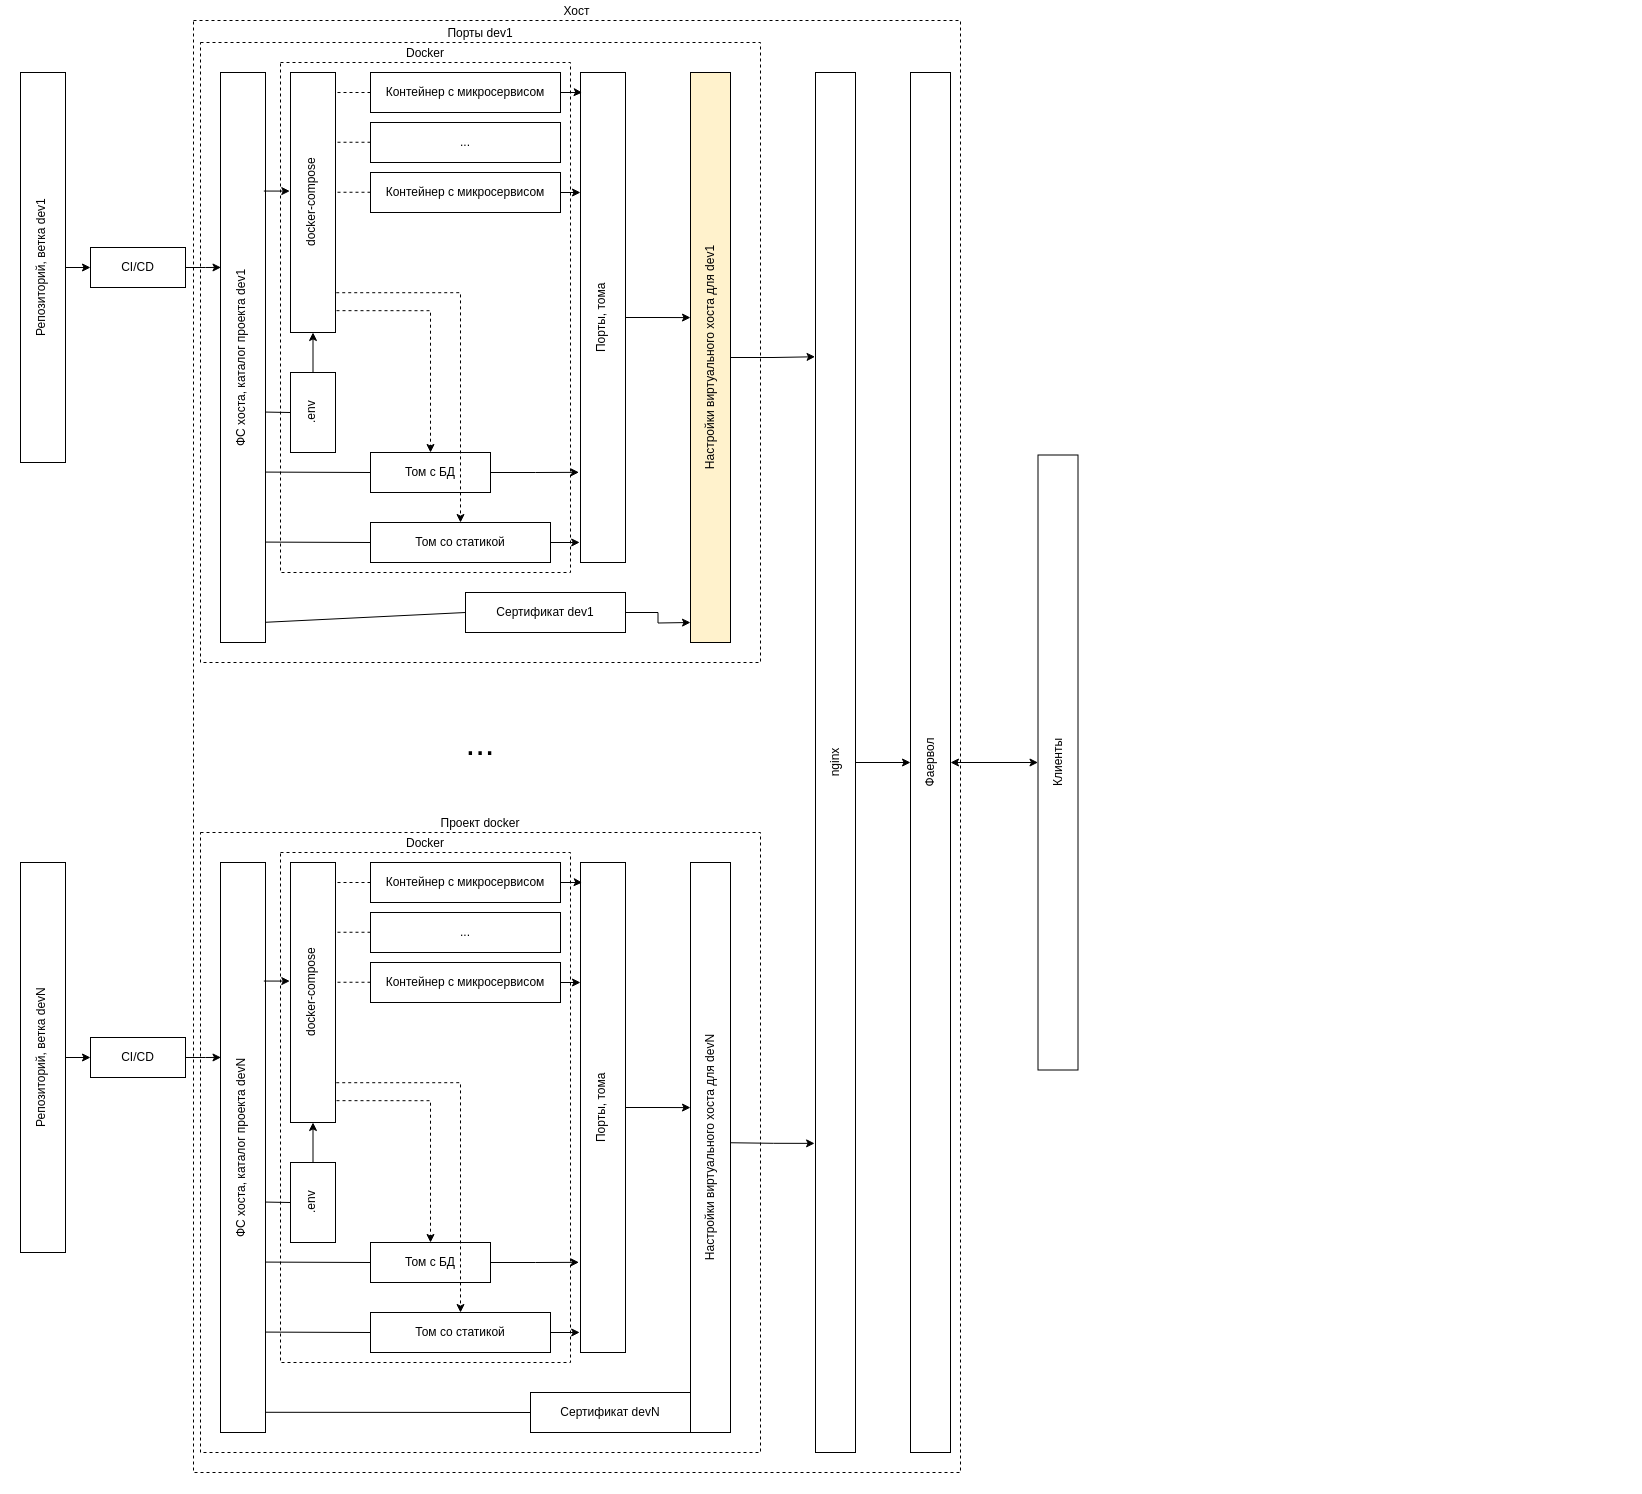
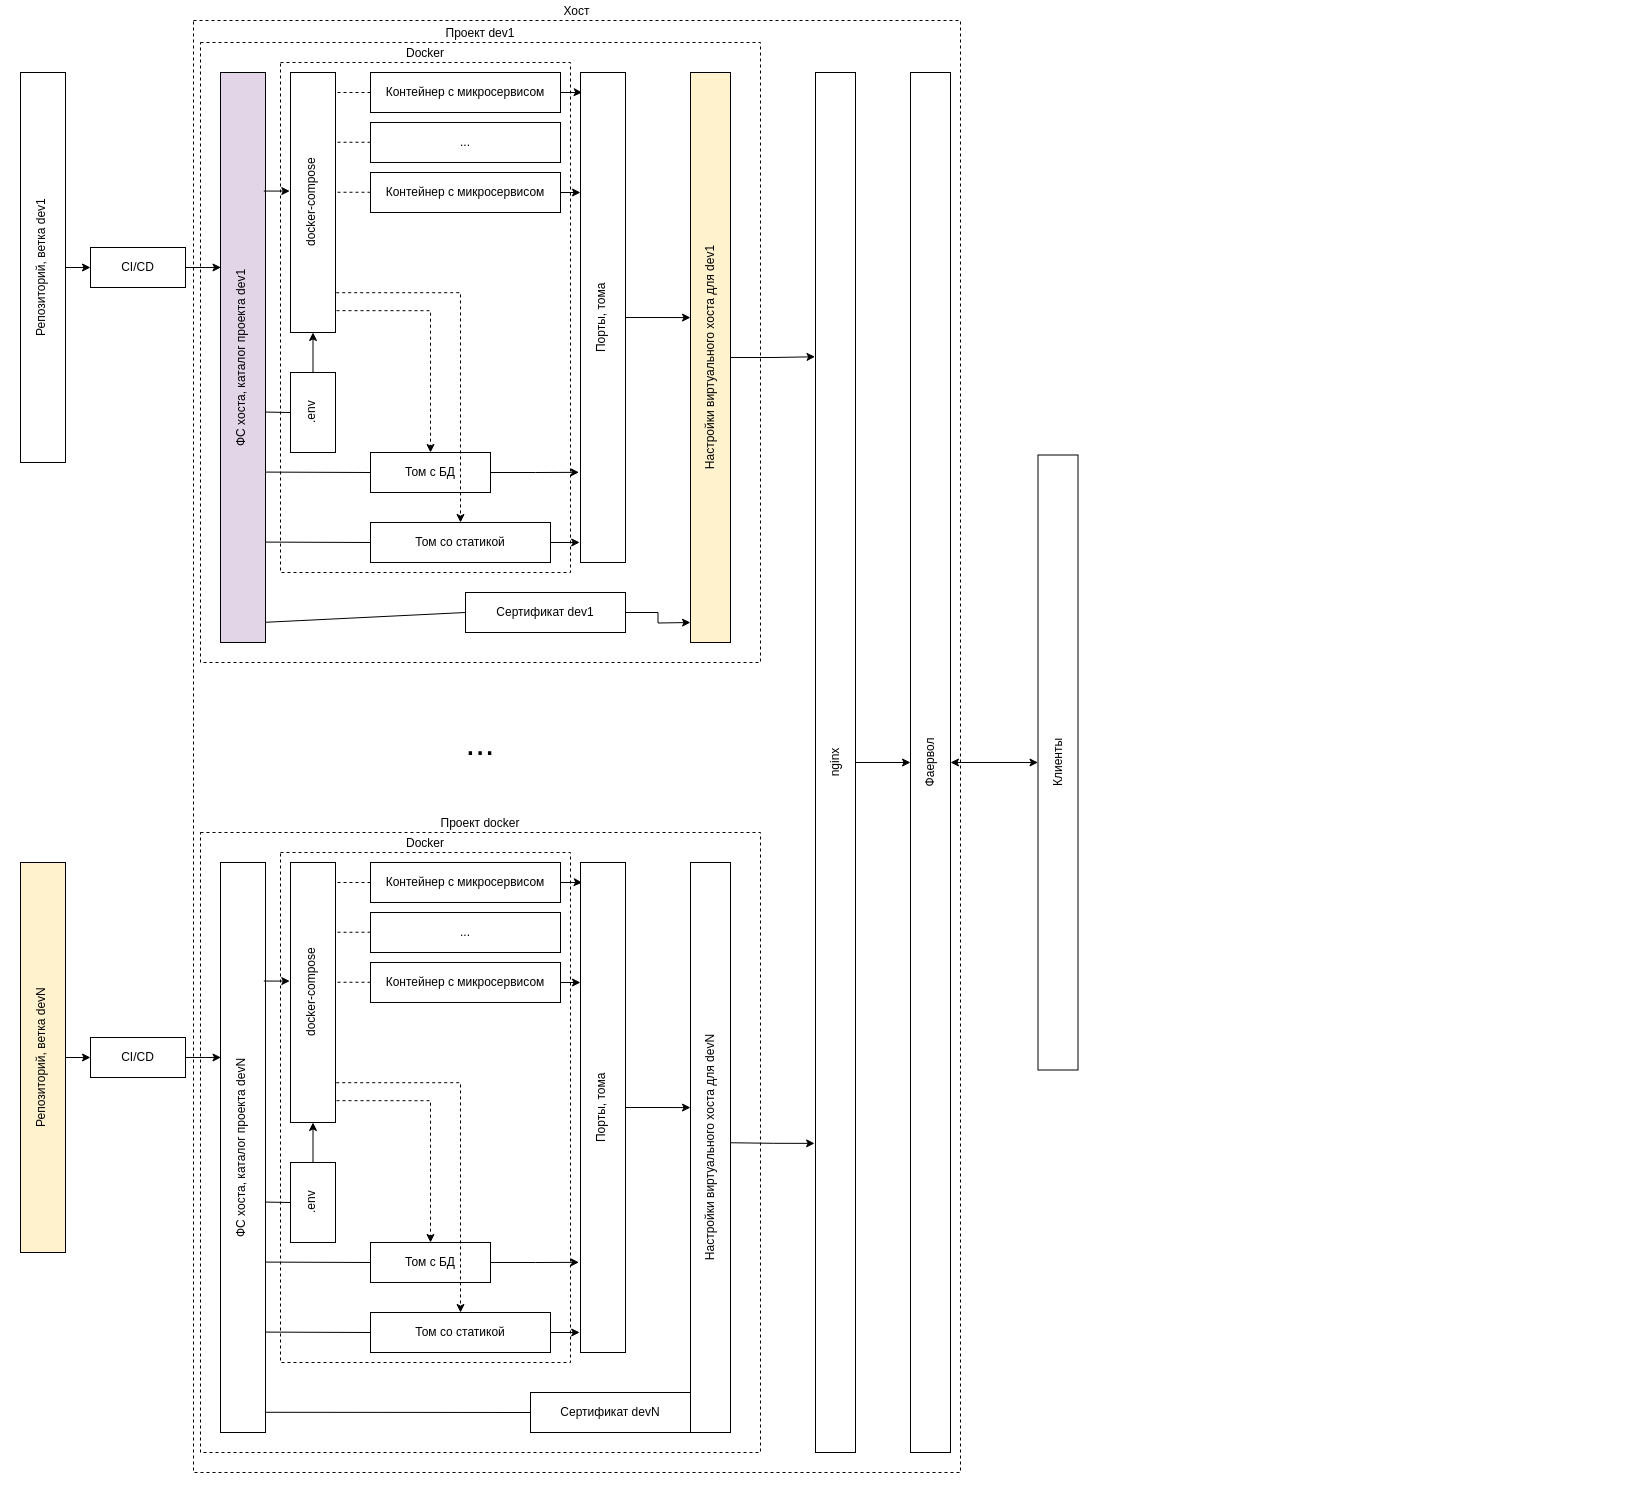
node "Порты dev1": label "Порты dev1" -> "Проект dev1"
node "ФС хоста, каталог проекта dev1": fillcolor #ffffff -> #e1d5e7
node "Репозиторий, ветка devN": fillcolor #ffffff -> #fff2cc
